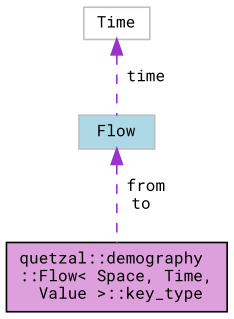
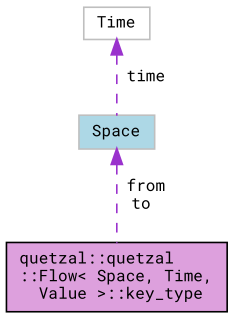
node "Flow": label "Flow" -> "Space"
node "quetzal::demography ::Flow< Space, Time, Value >::key_type": label "quetzal::demography ::Flow< Space, Time, Value >::key_type" -> "quetzal::quetzal ::Flow< Space, Time, Value >::key_type"
